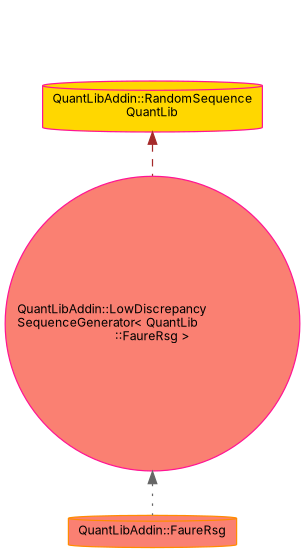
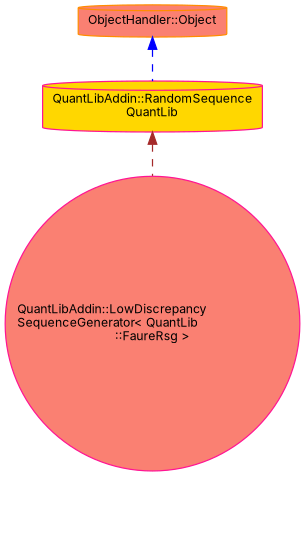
node "ObjectHandler::Object": added
node "QuantLibAddin::FaureRsg": removed
